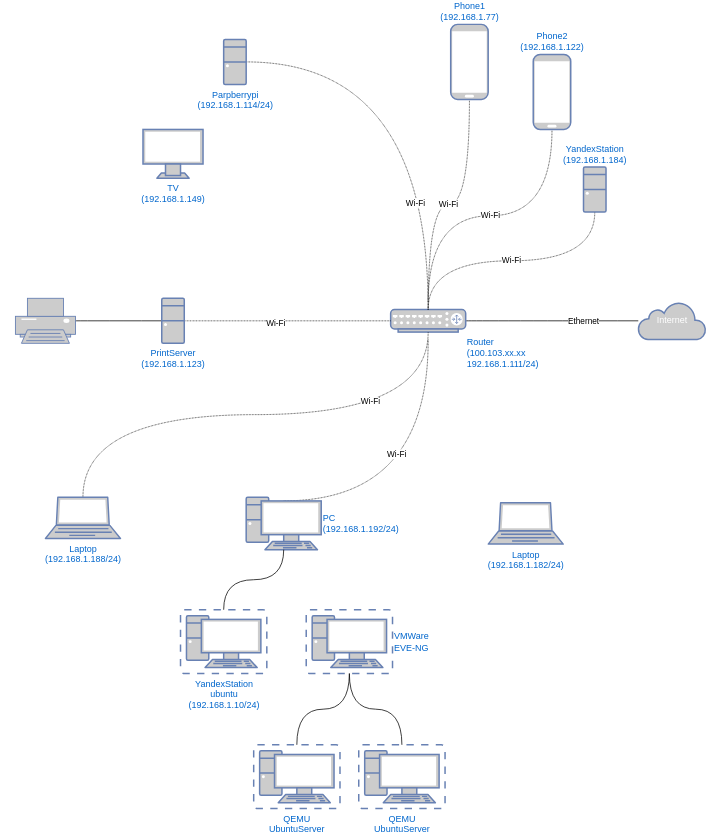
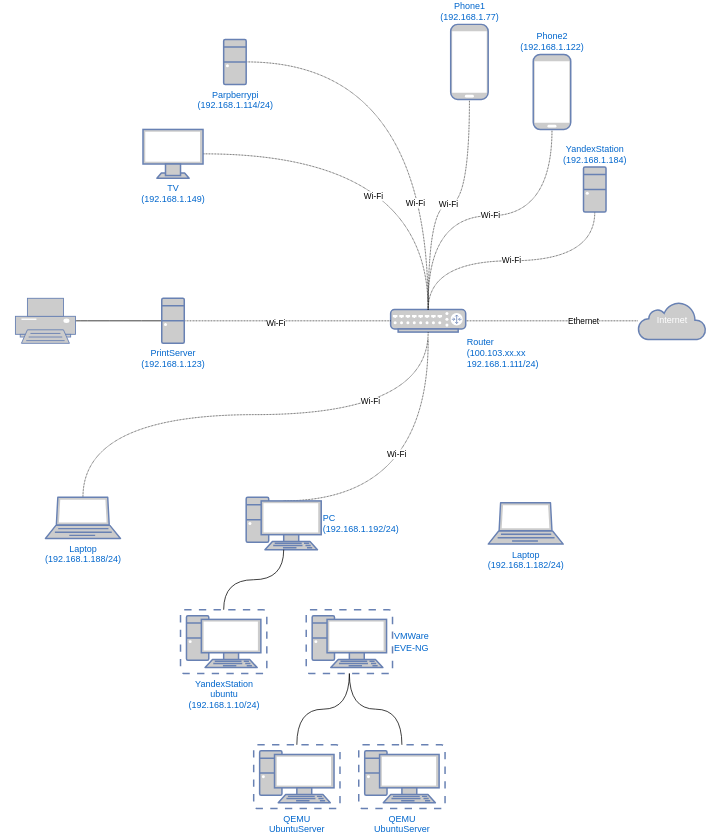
edge "TV (192.168.1.149)" -- "Router (100.103.xx.xx 192.168.1.111/24)": added, label "Wi-Fi"
edge "Router (100.103.xx.xx 192.168.1.111/24)" -- "Internet": style solid -> dashed
